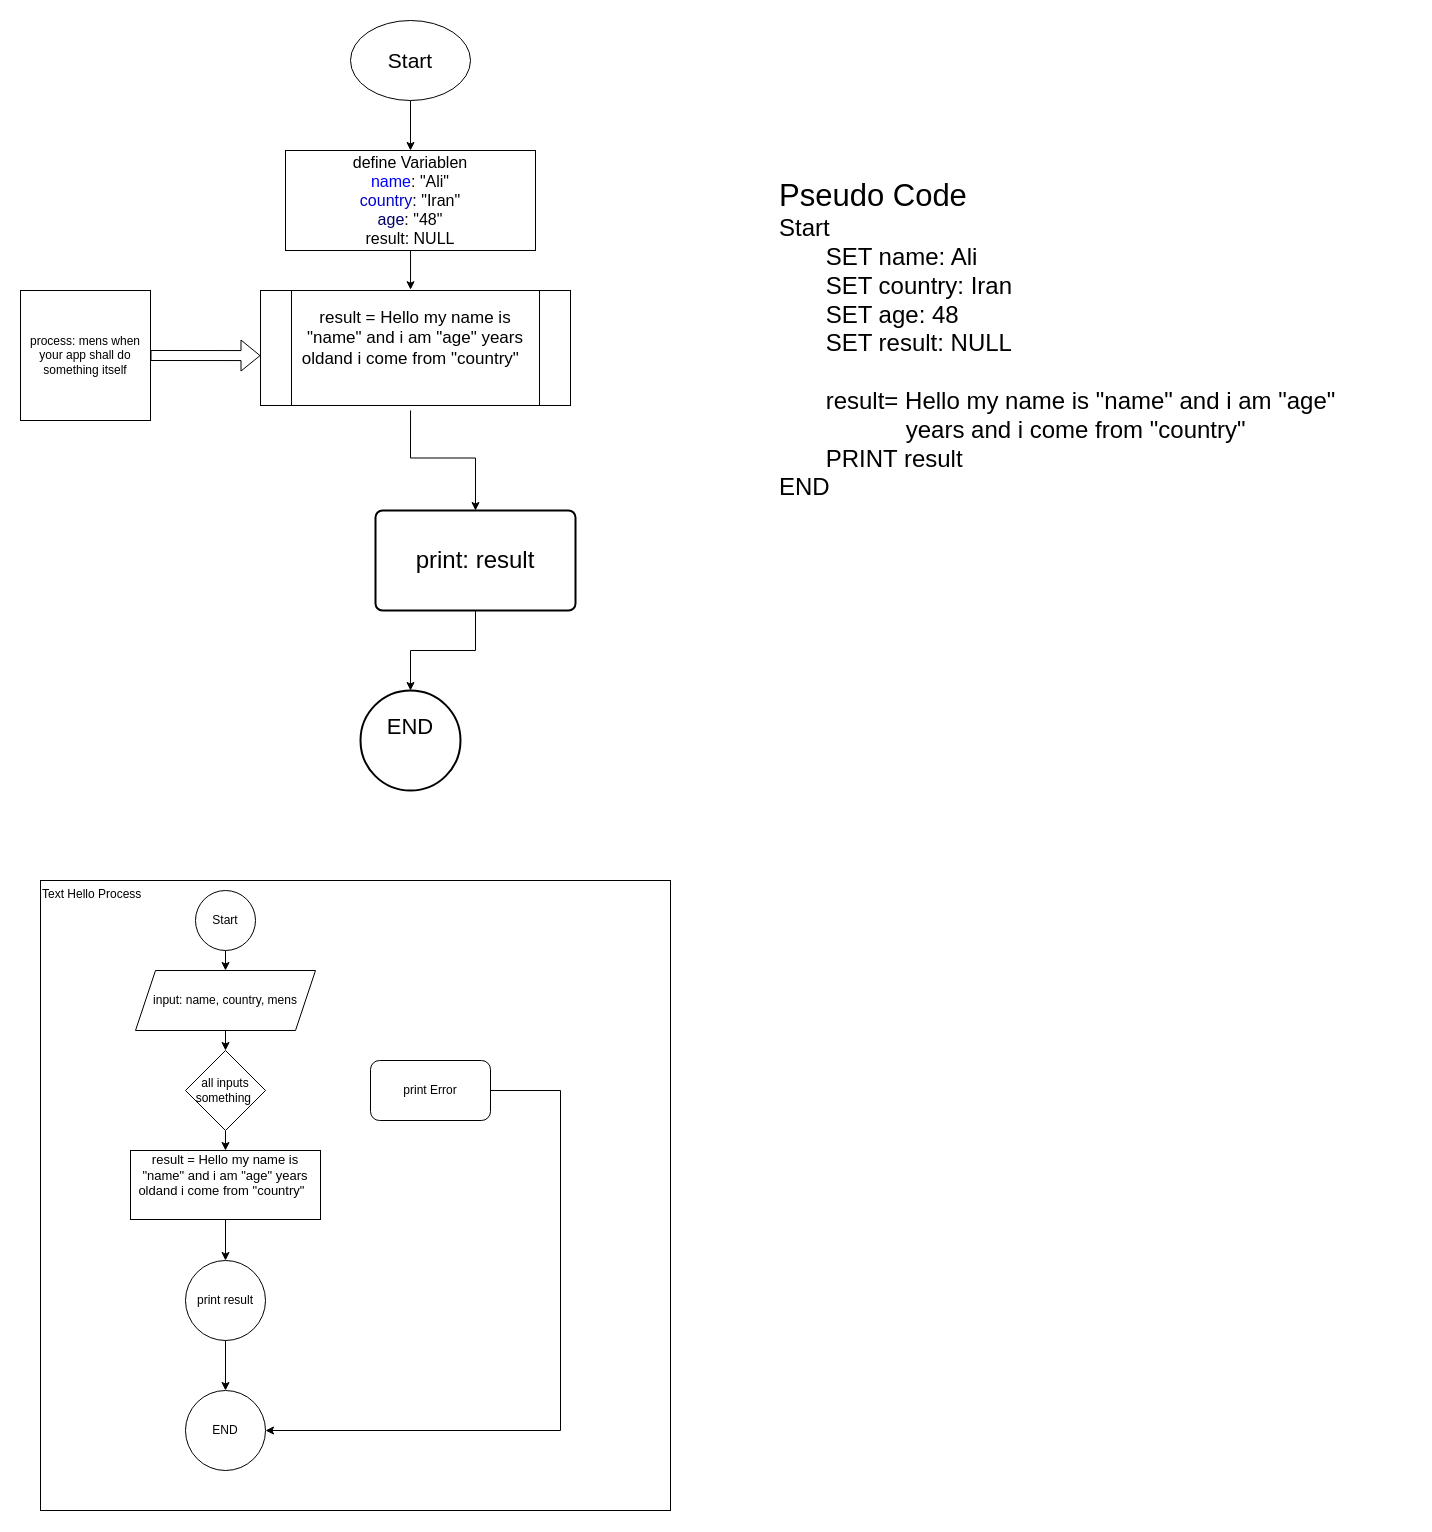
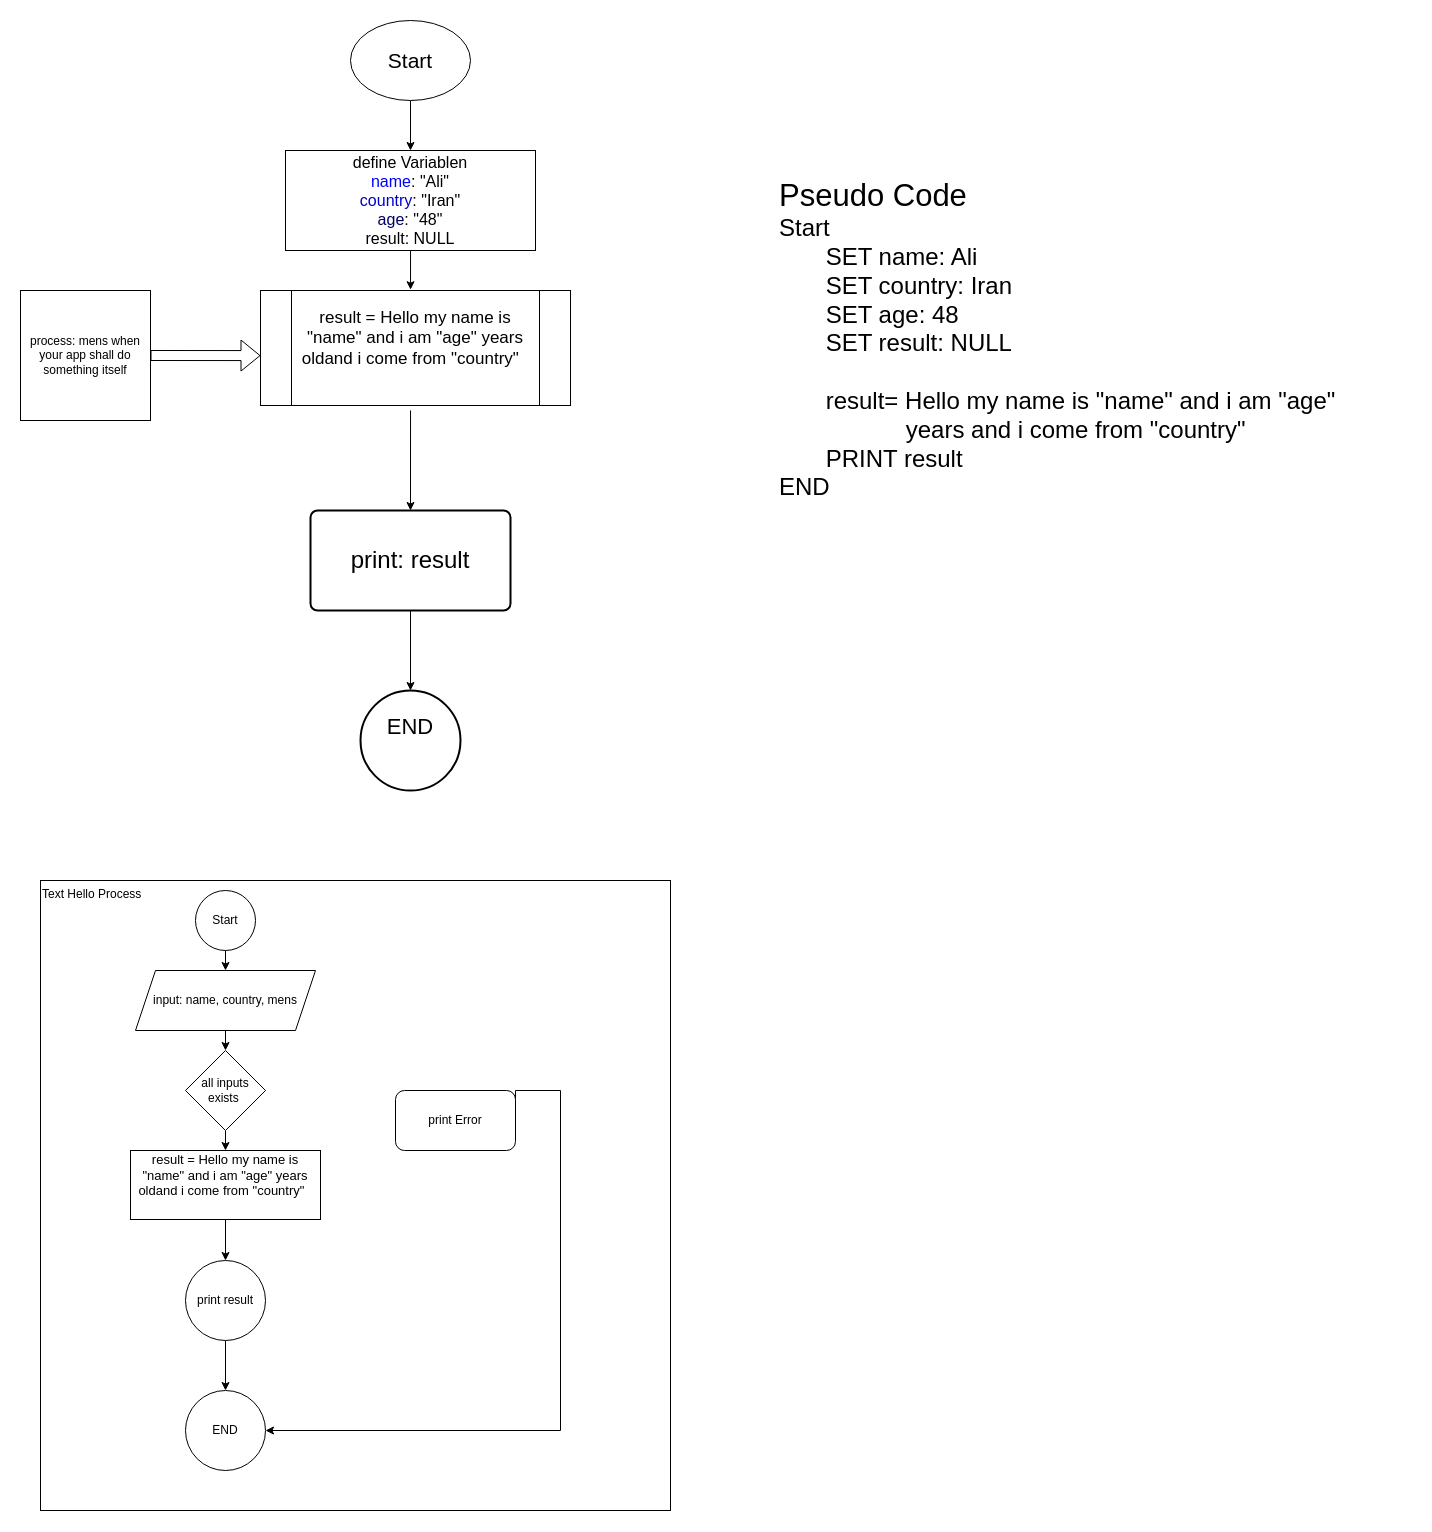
node "print: result": moved (476, 561) -> (411, 561)
node "all inputs something": label "all inputs something" -> "all inputs exists"
node "print Error": moved (431, 1091) -> (456, 1121)
